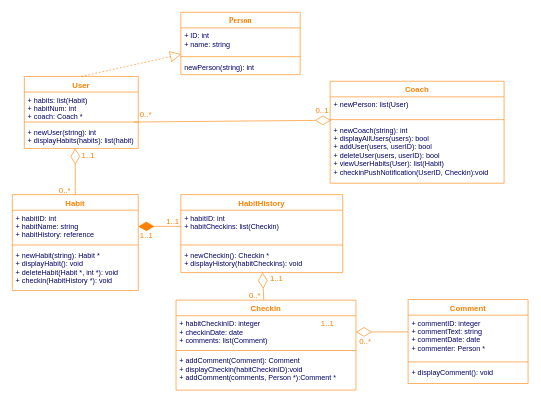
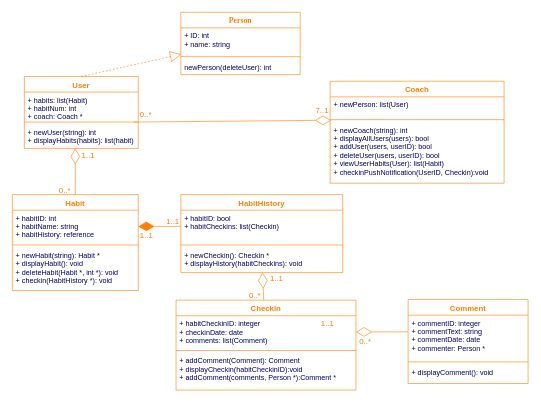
node "newPerson(string): int": label "newPerson(string): int" -> "newPerson(deleteUser): int"
node "0..1": label "0..1" -> "7..1"
node "+ habitID: int + habitCheckins: list(Checkin)": label "+ habitID: int + habitCheckins: list(Checkin)" -> "+ habitID: bool + habitCheckins: list(Checkin)"
